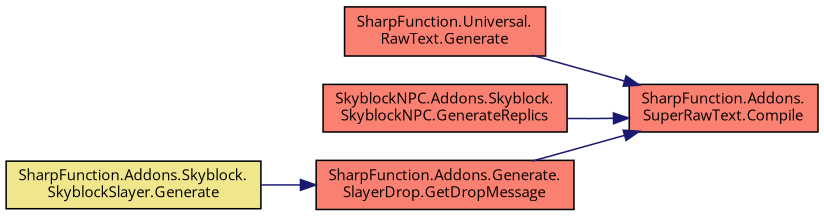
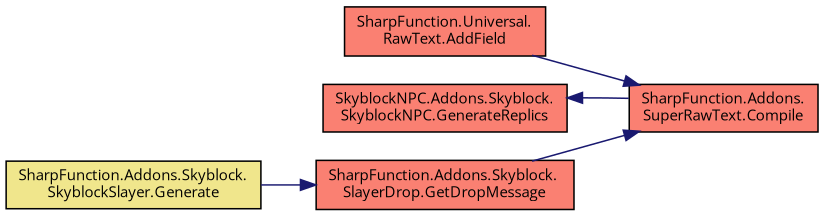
node "SharpFunction.Universal. RawText.Generate": label "SharpFunction.Universal. RawText.Generate" -> "SharpFunction.Universal. RawText.AddField"
edge "SkyblockNPC.Addons.Skyblock. SkyblockNPC.GenerateReplics" -> "SharpFunction.Addons. SuperRawText.Compile": reversed
node "SharpFunction.Addons.Generate. SlayerDrop.GetDropMessage": label "SharpFunction.Addons.Generate. SlayerDrop.GetDropMessage" -> "SharpFunction.Addons.Skyblock. SlayerDrop.GetDropMessage"
